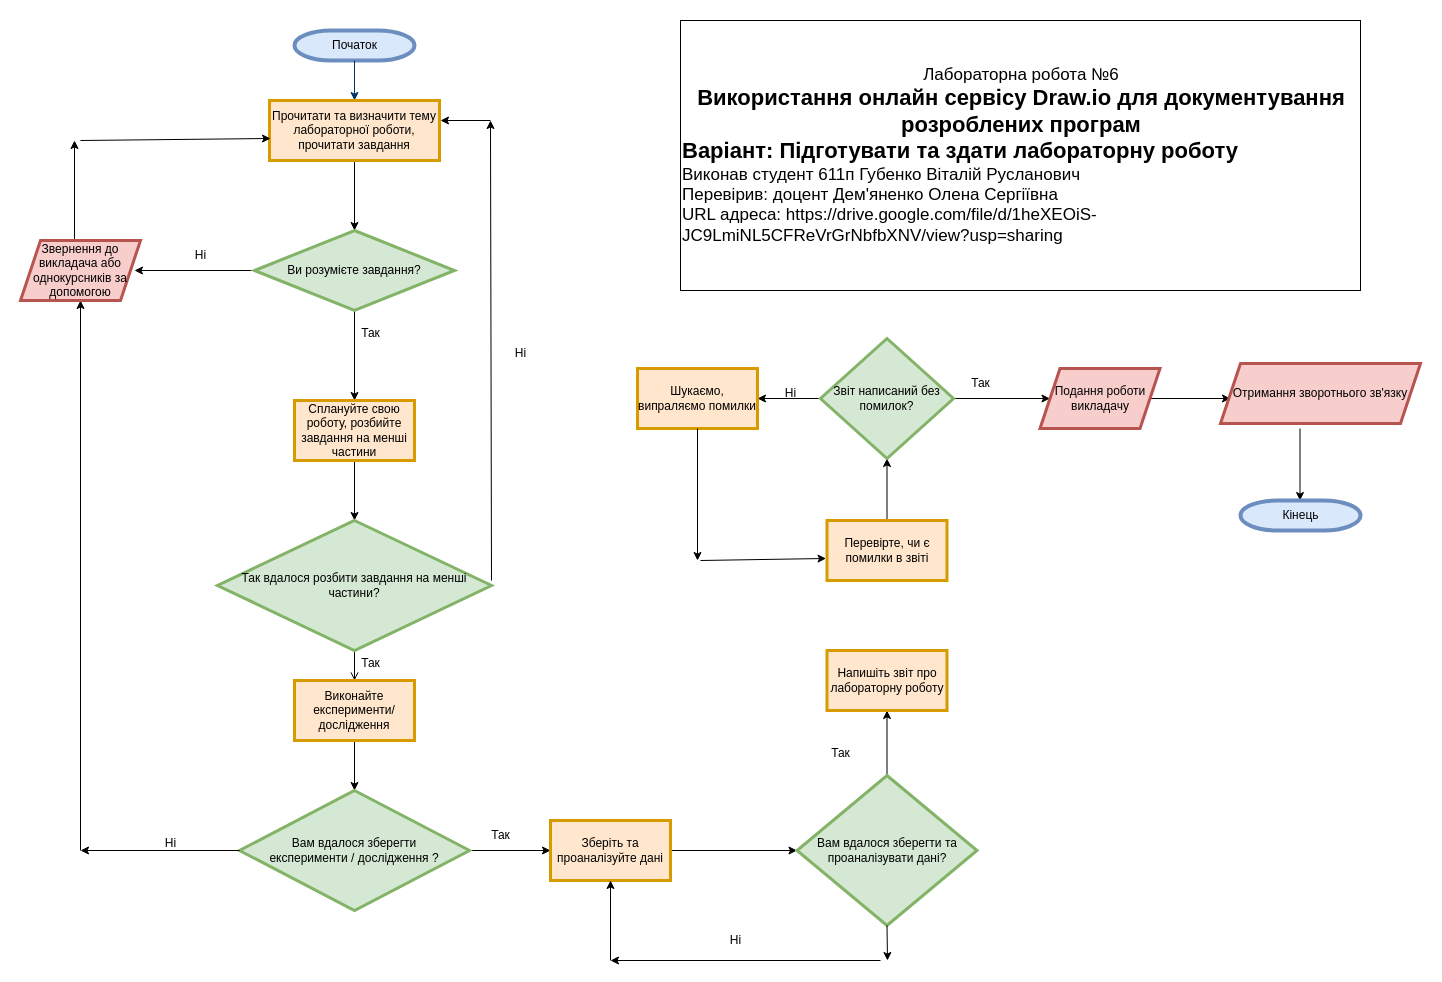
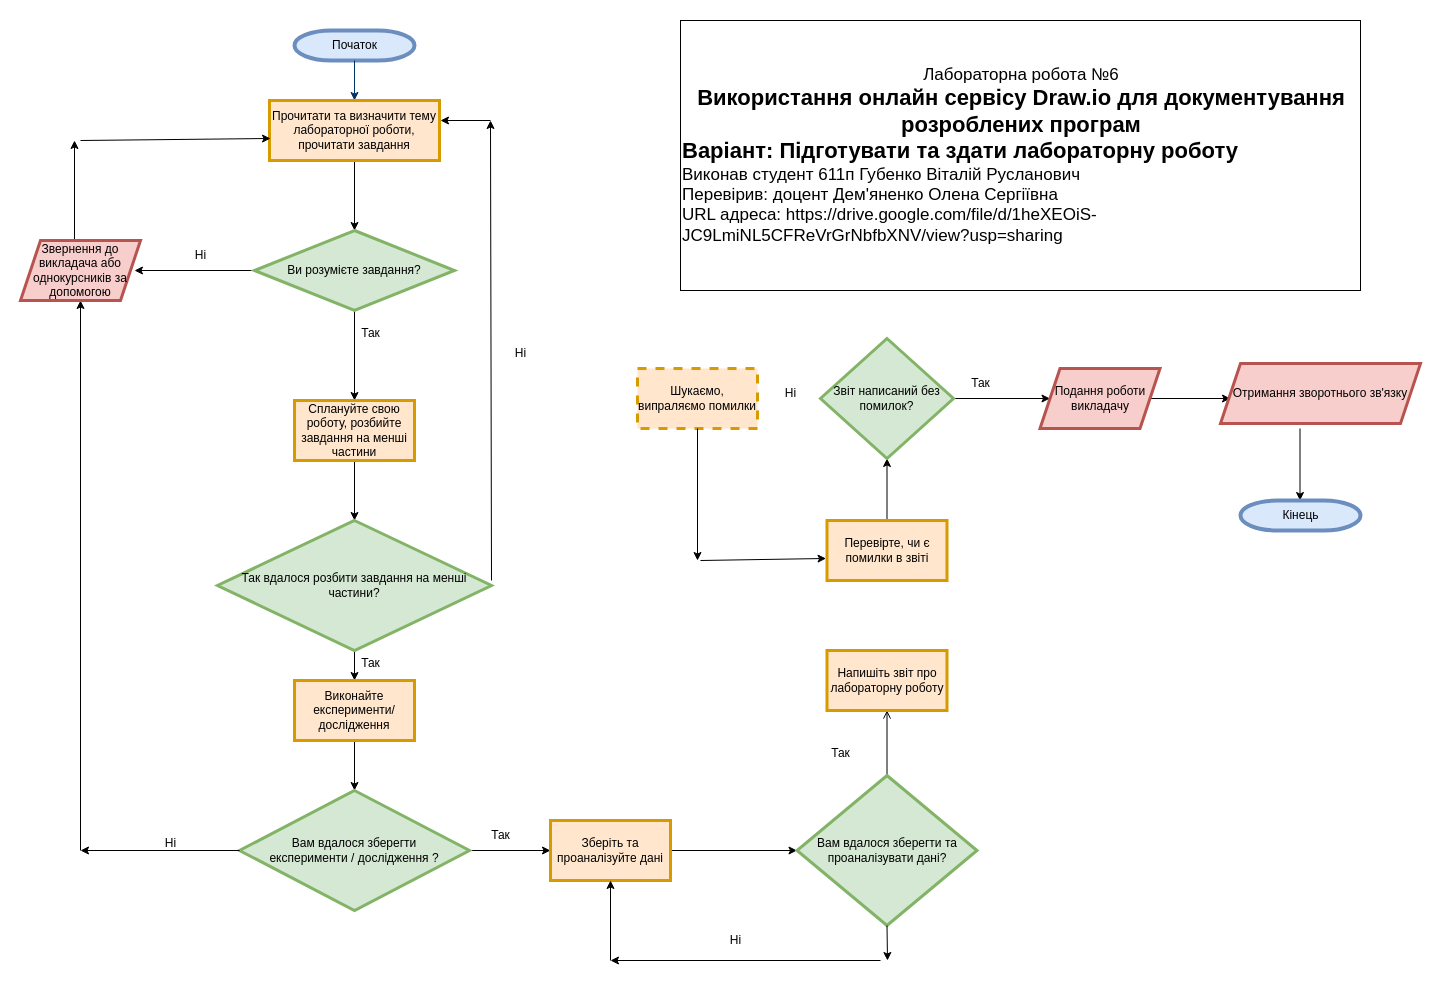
node "Шукаємо, випраляємо помилки": style solid -> dashed
edge "Звіт написаний без помилок?" -> "Шукаємо, випраляємо помилки": removed
edge "Так вдалося розбити завдання на менші частини?" -> "Виконайте експерименти/дослідження": arrowhead open -> classic
edge "Вам вдалося зберегти та проаналізувати дані?" -> "Напишіть звіт про лабораторну роботу": arrowhead classic -> open
